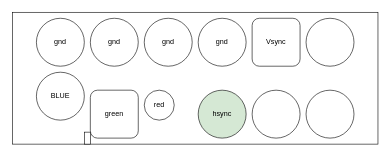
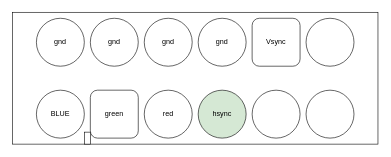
node "BLUE": moved (60, 96) -> (60, 114)
node "red": size 30x30 -> 48x48
